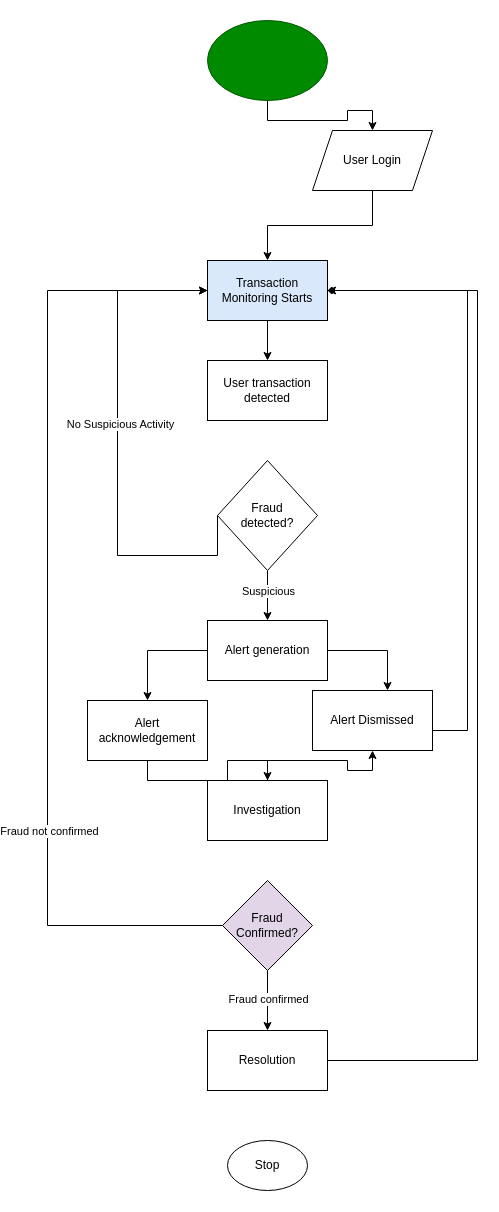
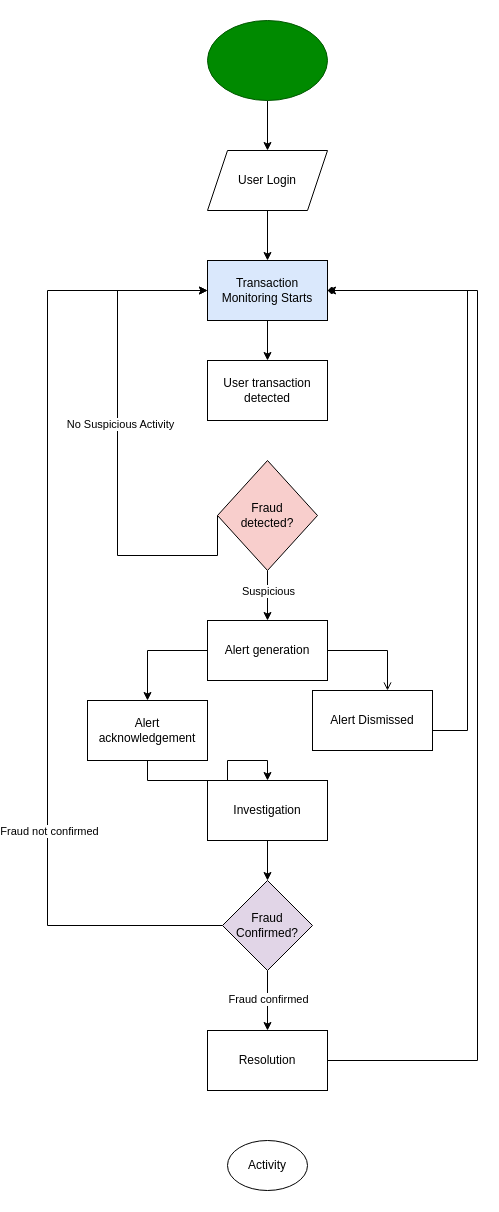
node "User Login": moved (373, 161) -> (268, 181)
node "Fraud detected?": fillcolor #ffffff -> #f8cecc
edge "Alert generation" -> "Alert Dismissed": arrowhead classic -> open
edge "Investigation" -> "Alert Dismissed": now "Investigation" -> "Fraud Confirmed?"
node "Stop": label "Stop" -> "Activity"
